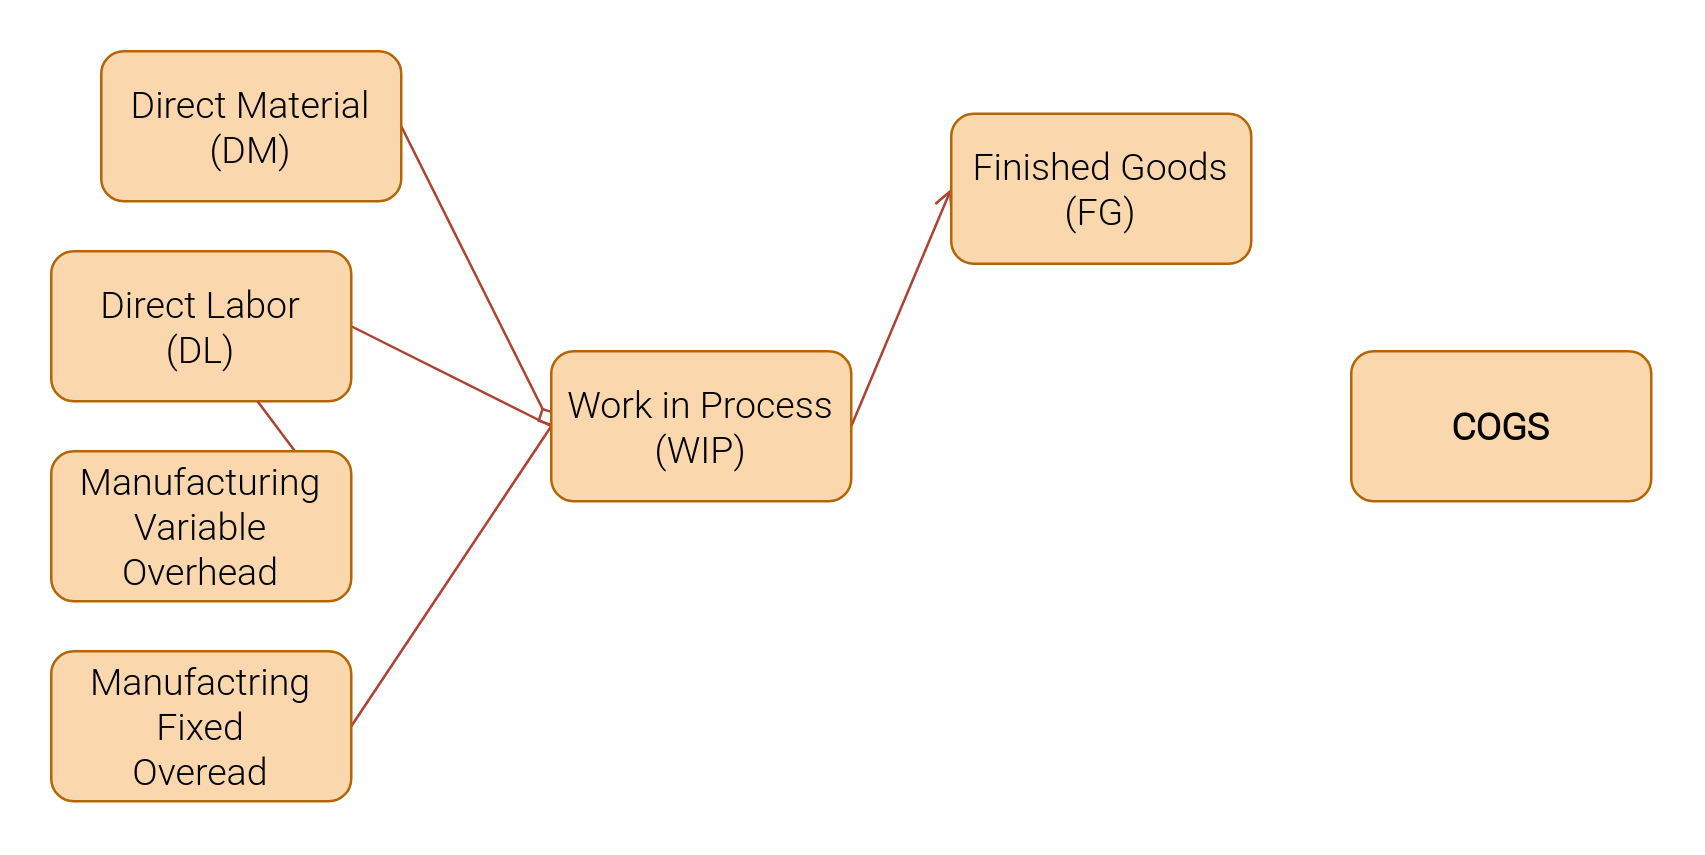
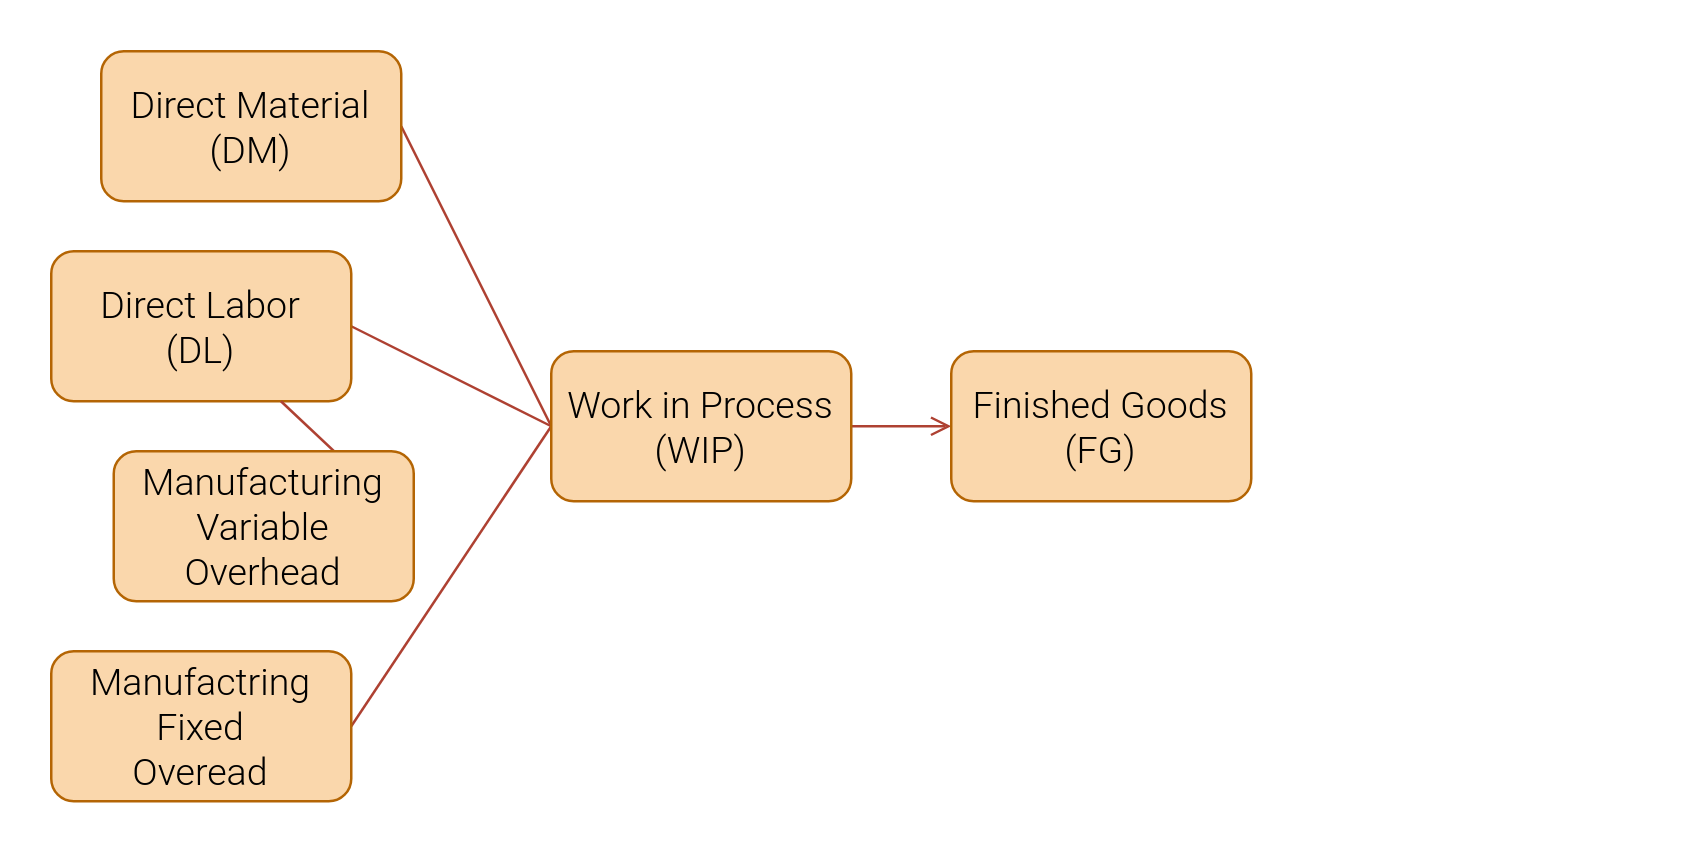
node "Finished Goods(FG)": moved (1101, 189) -> (1101, 426)
edge "Direct Material(DM)" -> "Work in Process(WIP)": arrowhead diamond -> none
node "COGS": removed
node "ManufacturingVariableOverhead": moved (201, 526) -> (264, 526)
